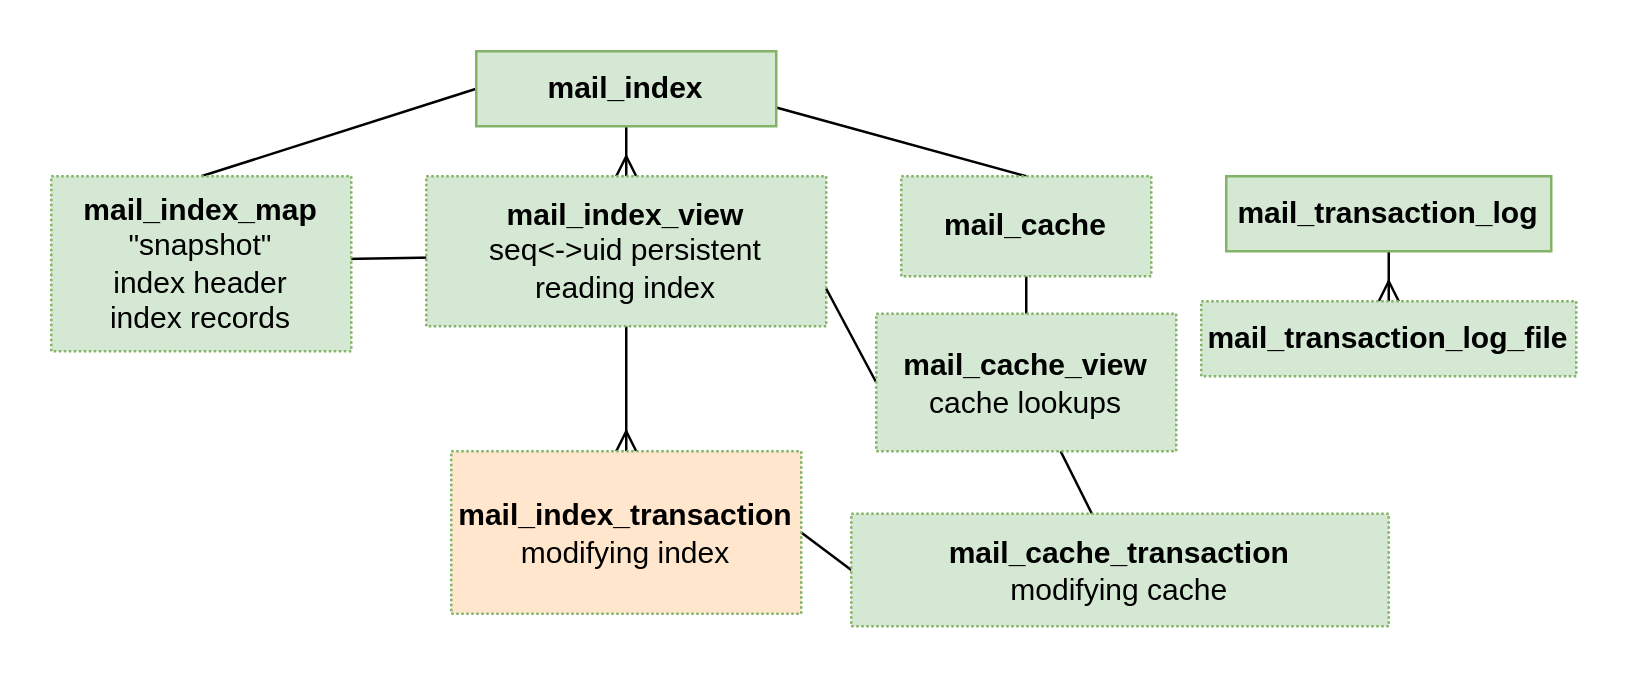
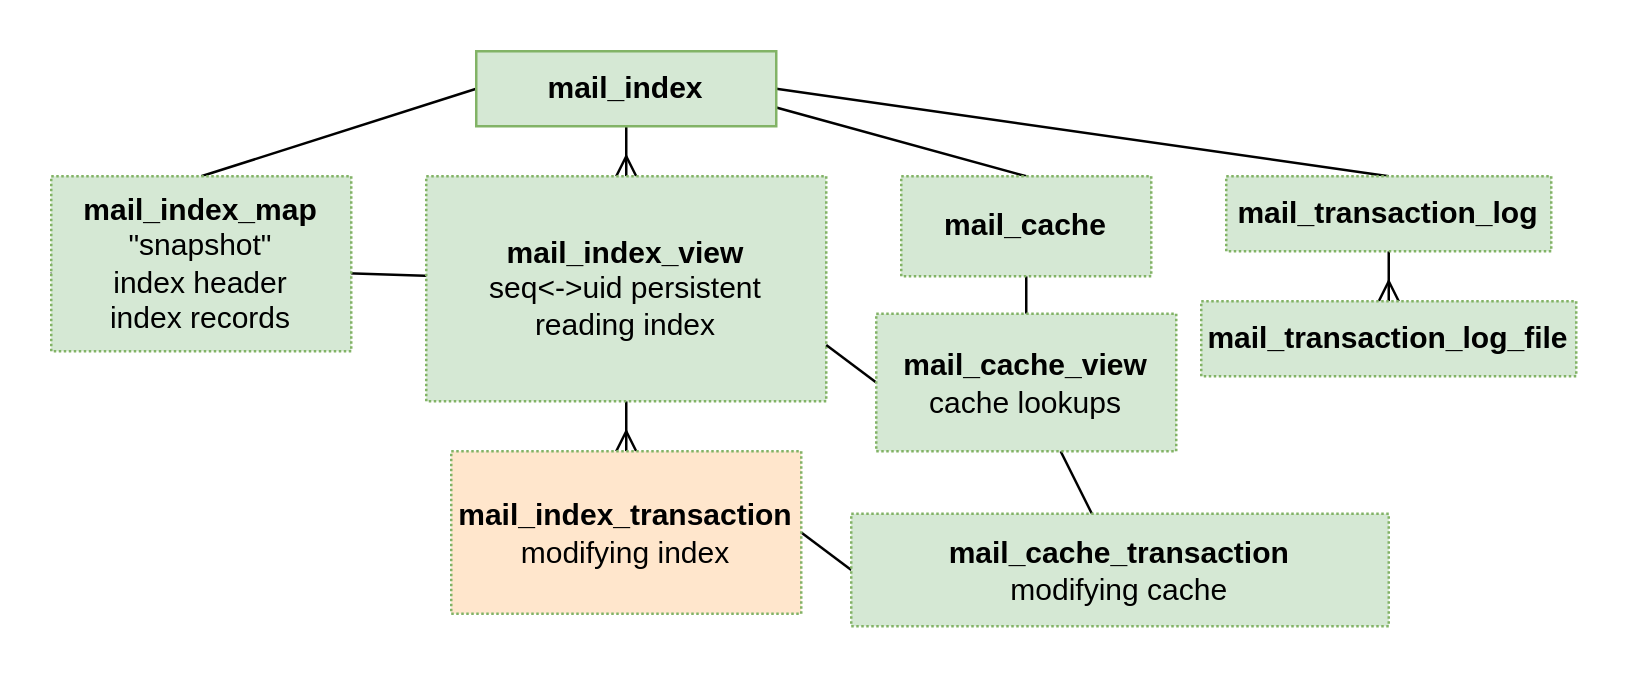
edge "mail_index" -- "mail_transaction_log": added
node "mail_transaction_log": style solid -> dashed
node "mail_index_view seq<->uid persistent reading index": size 400x150 -> 400x225
